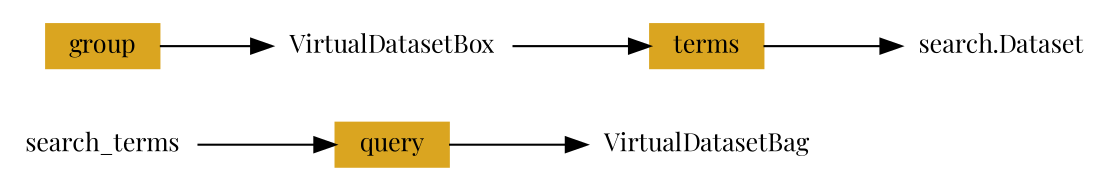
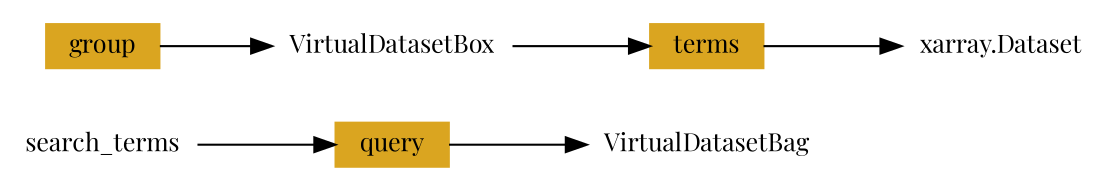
node "search.Dataset": label "search.Dataset" -> "xarray.Dataset"
